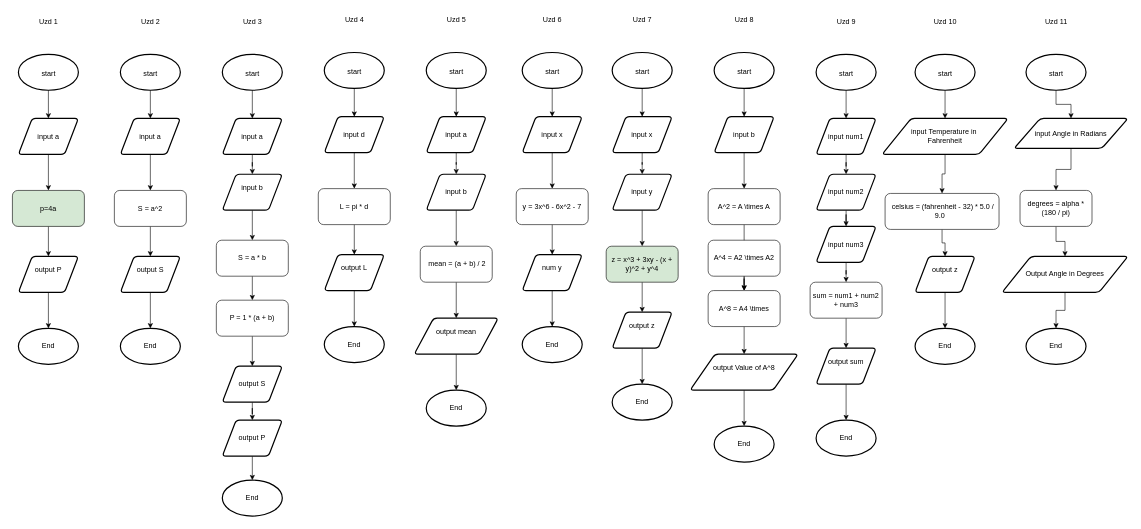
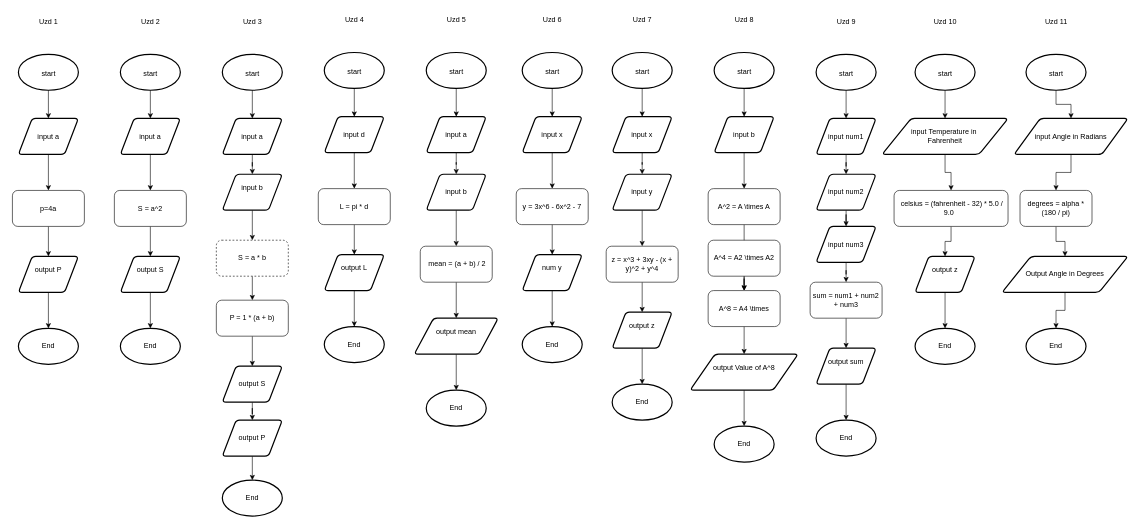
node "input Angle in Radians": size 114x30 -> 114x36
node "p=4a": fillcolor #d5e8d4 -> #ffffff
node "celsius = (fahrenheit - 32) * 5.0 / 9.0": moved (942, 212) -> (951, 209)
node "S = a * b": style solid -> dashed
node "z = x^3 + 3xy - (x + y)^2 + y^4": fillcolor #d5e8d4 -> #ffffff
